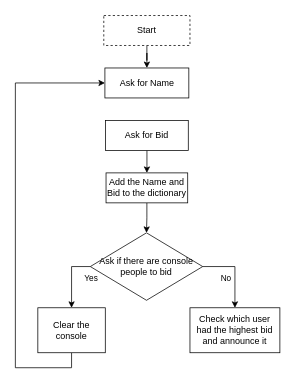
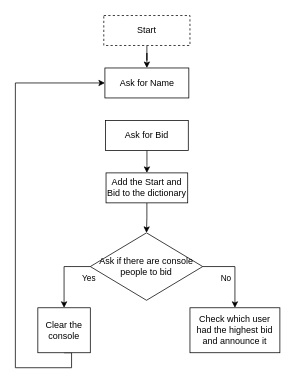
node "Add the Name and Bid to the dictionary": label "Add the Name and Bid to the dictionary" -> "Add the Start and Bid to the dictionary"
node "Clear the console": size 68x45 -> 53x45
